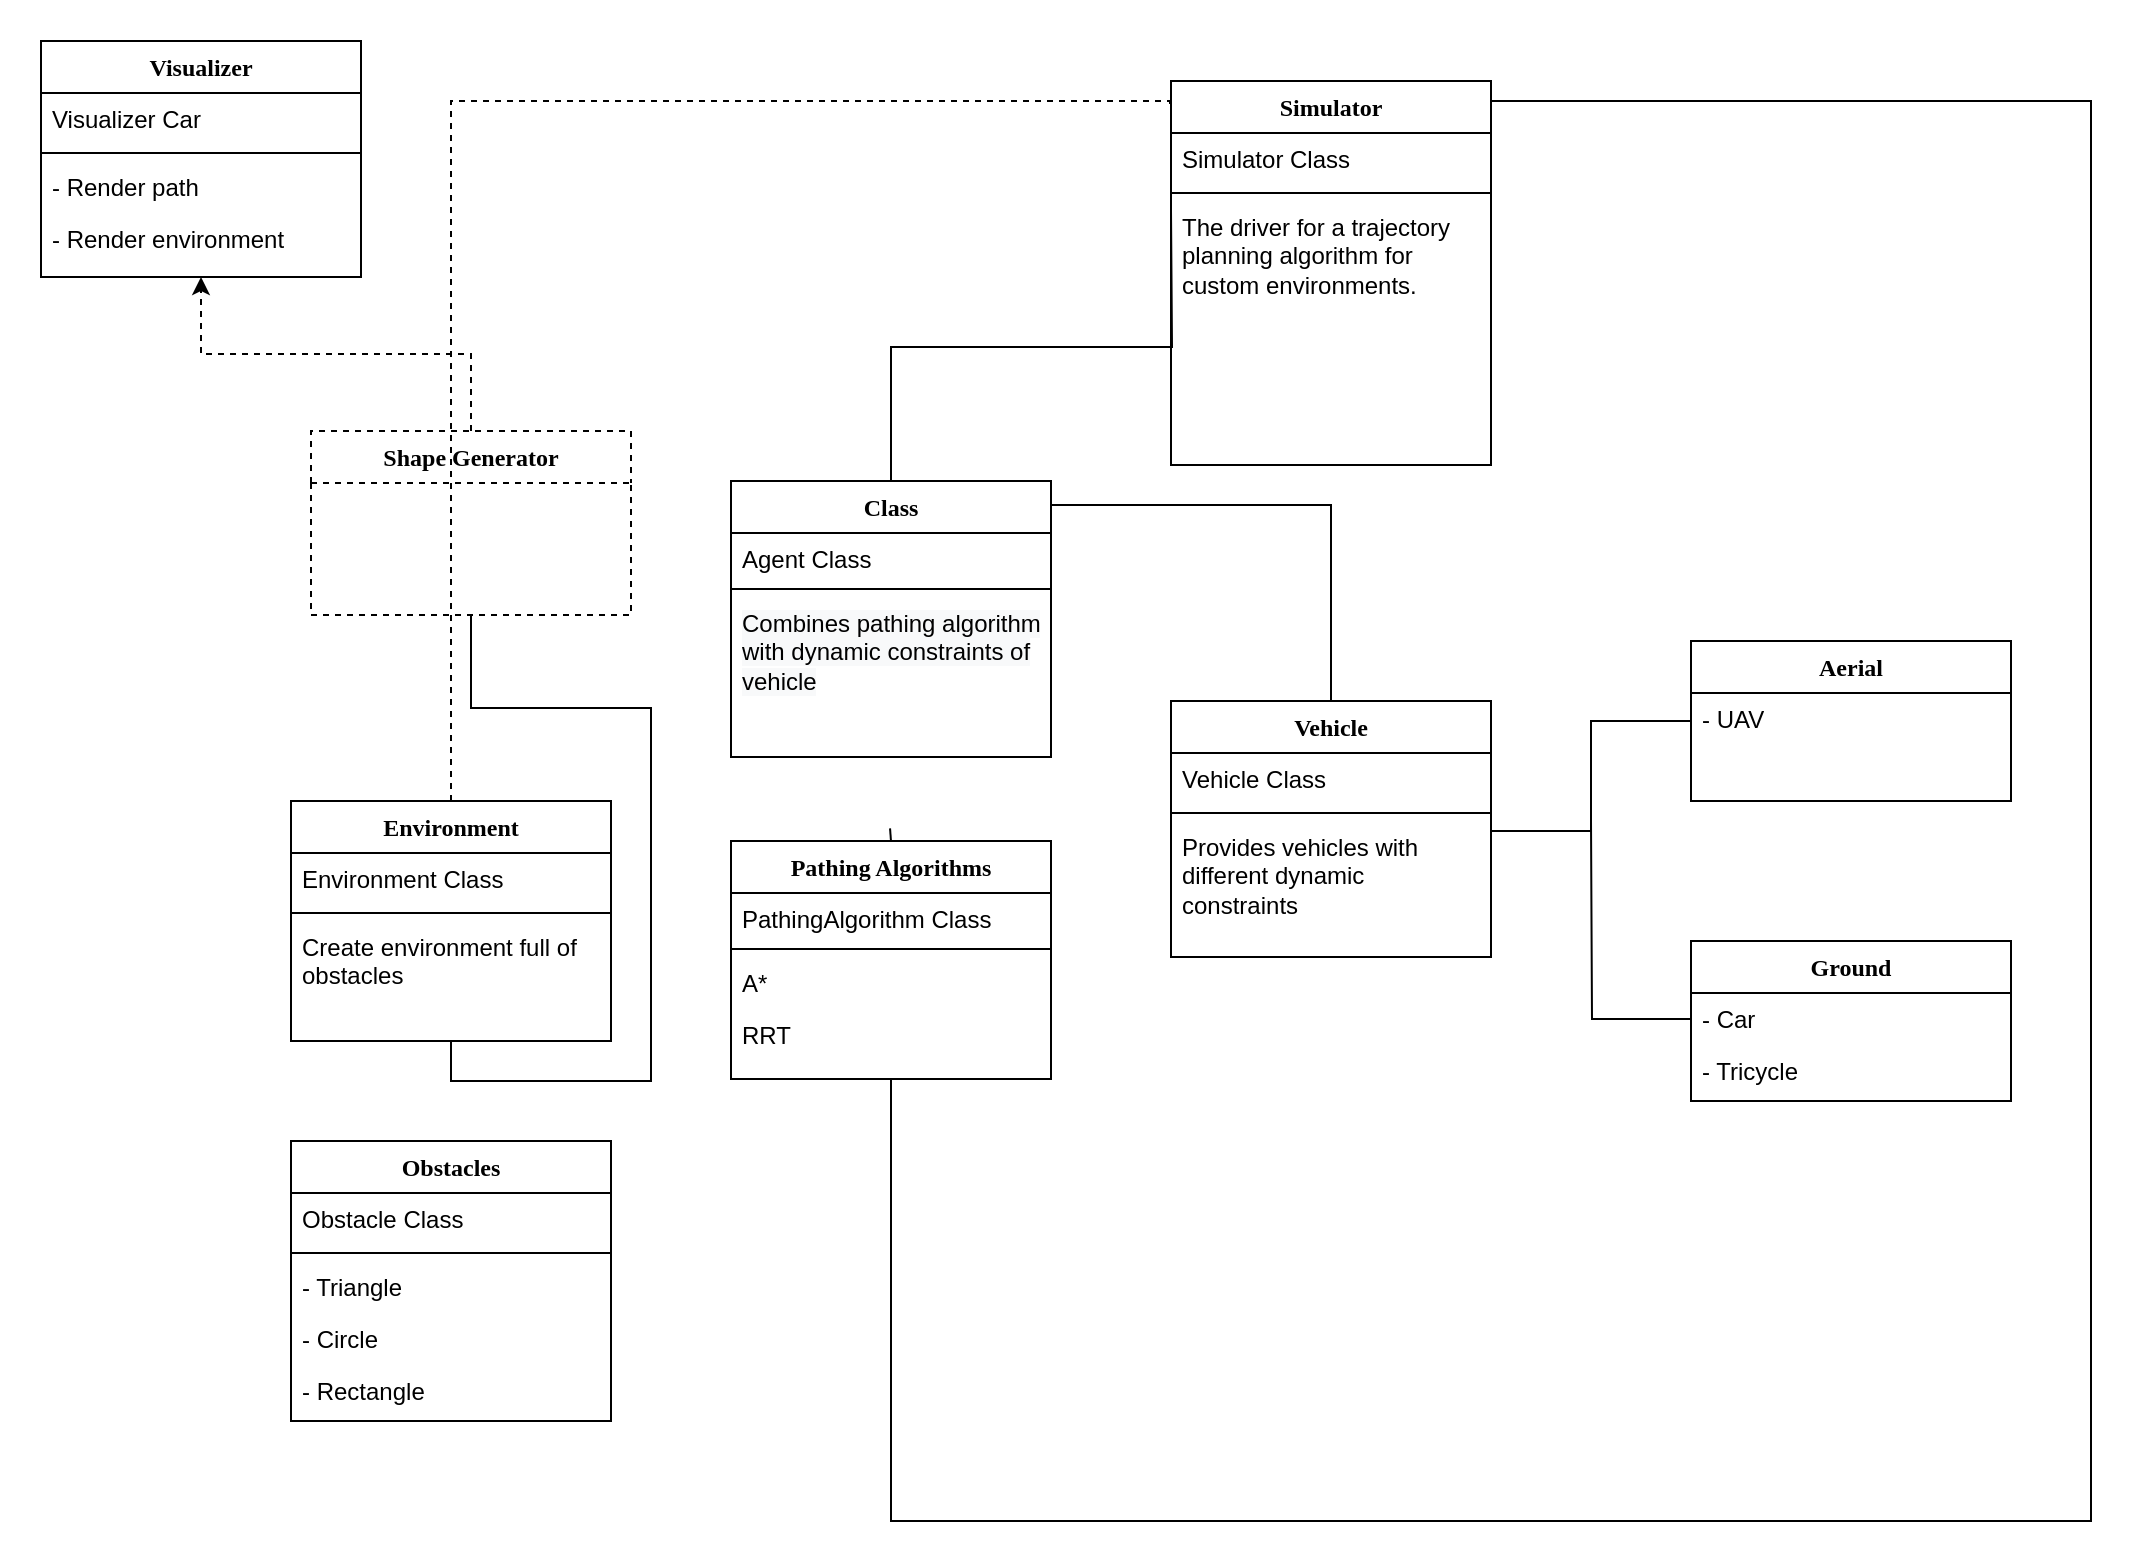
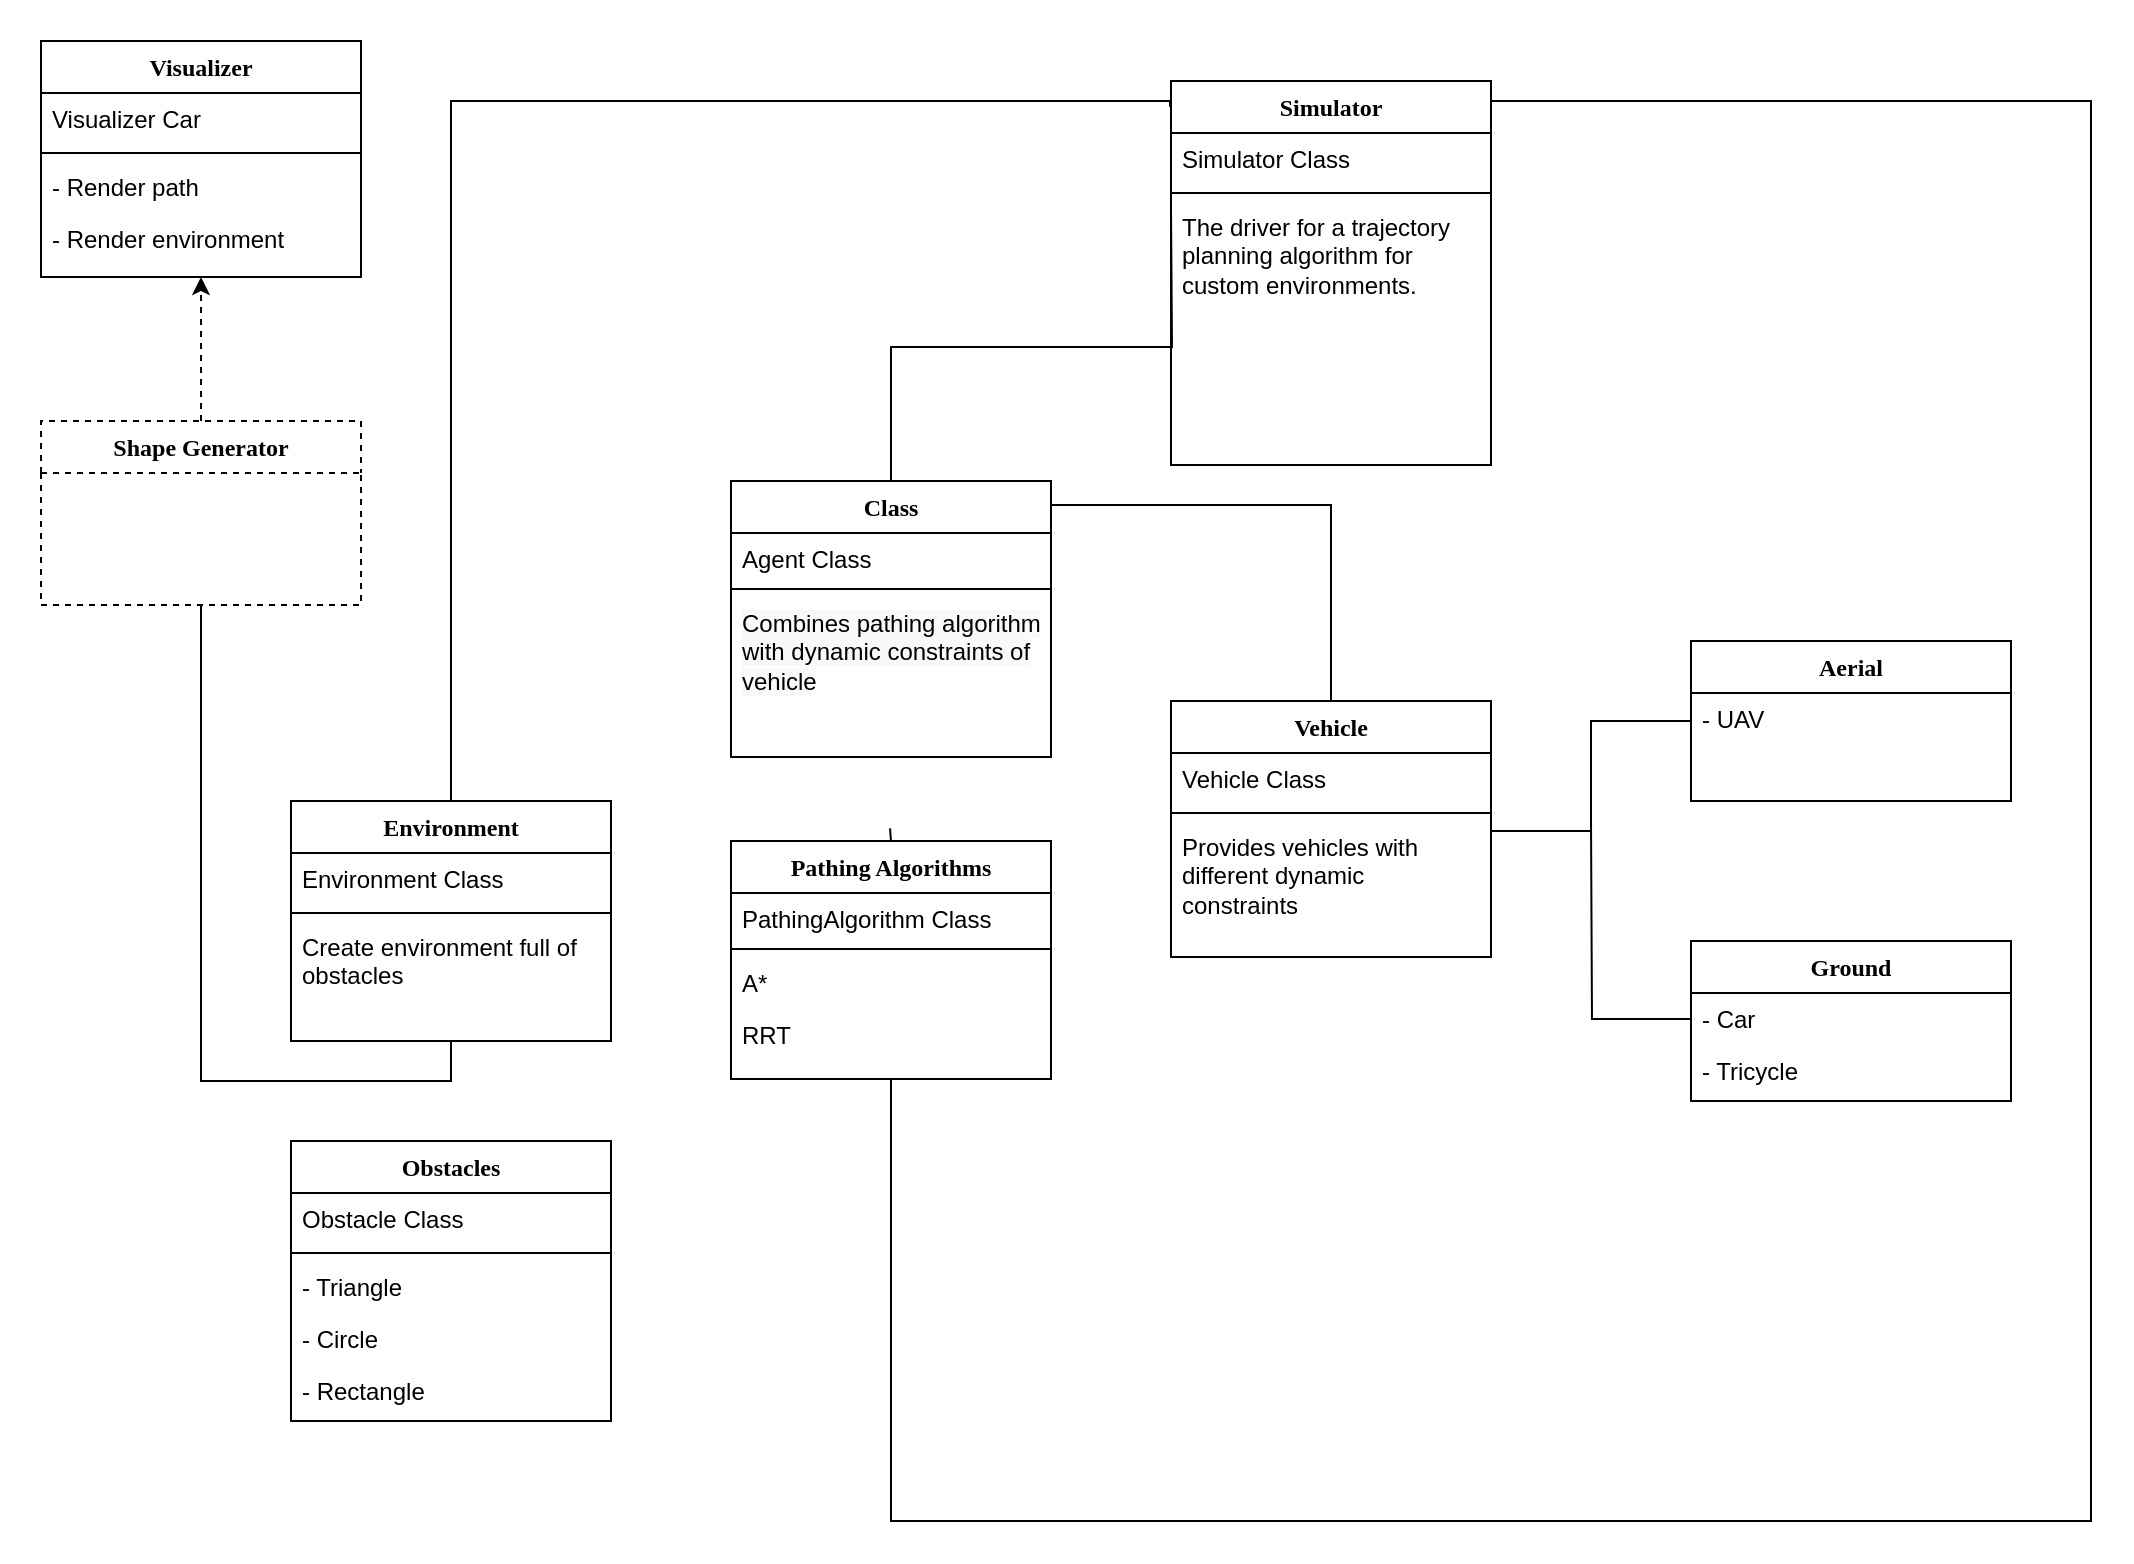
edge "Simulator" -- "Environment": style dashed -> solid
node "Shape Generator": moved (471, 523) -> (201, 513)
